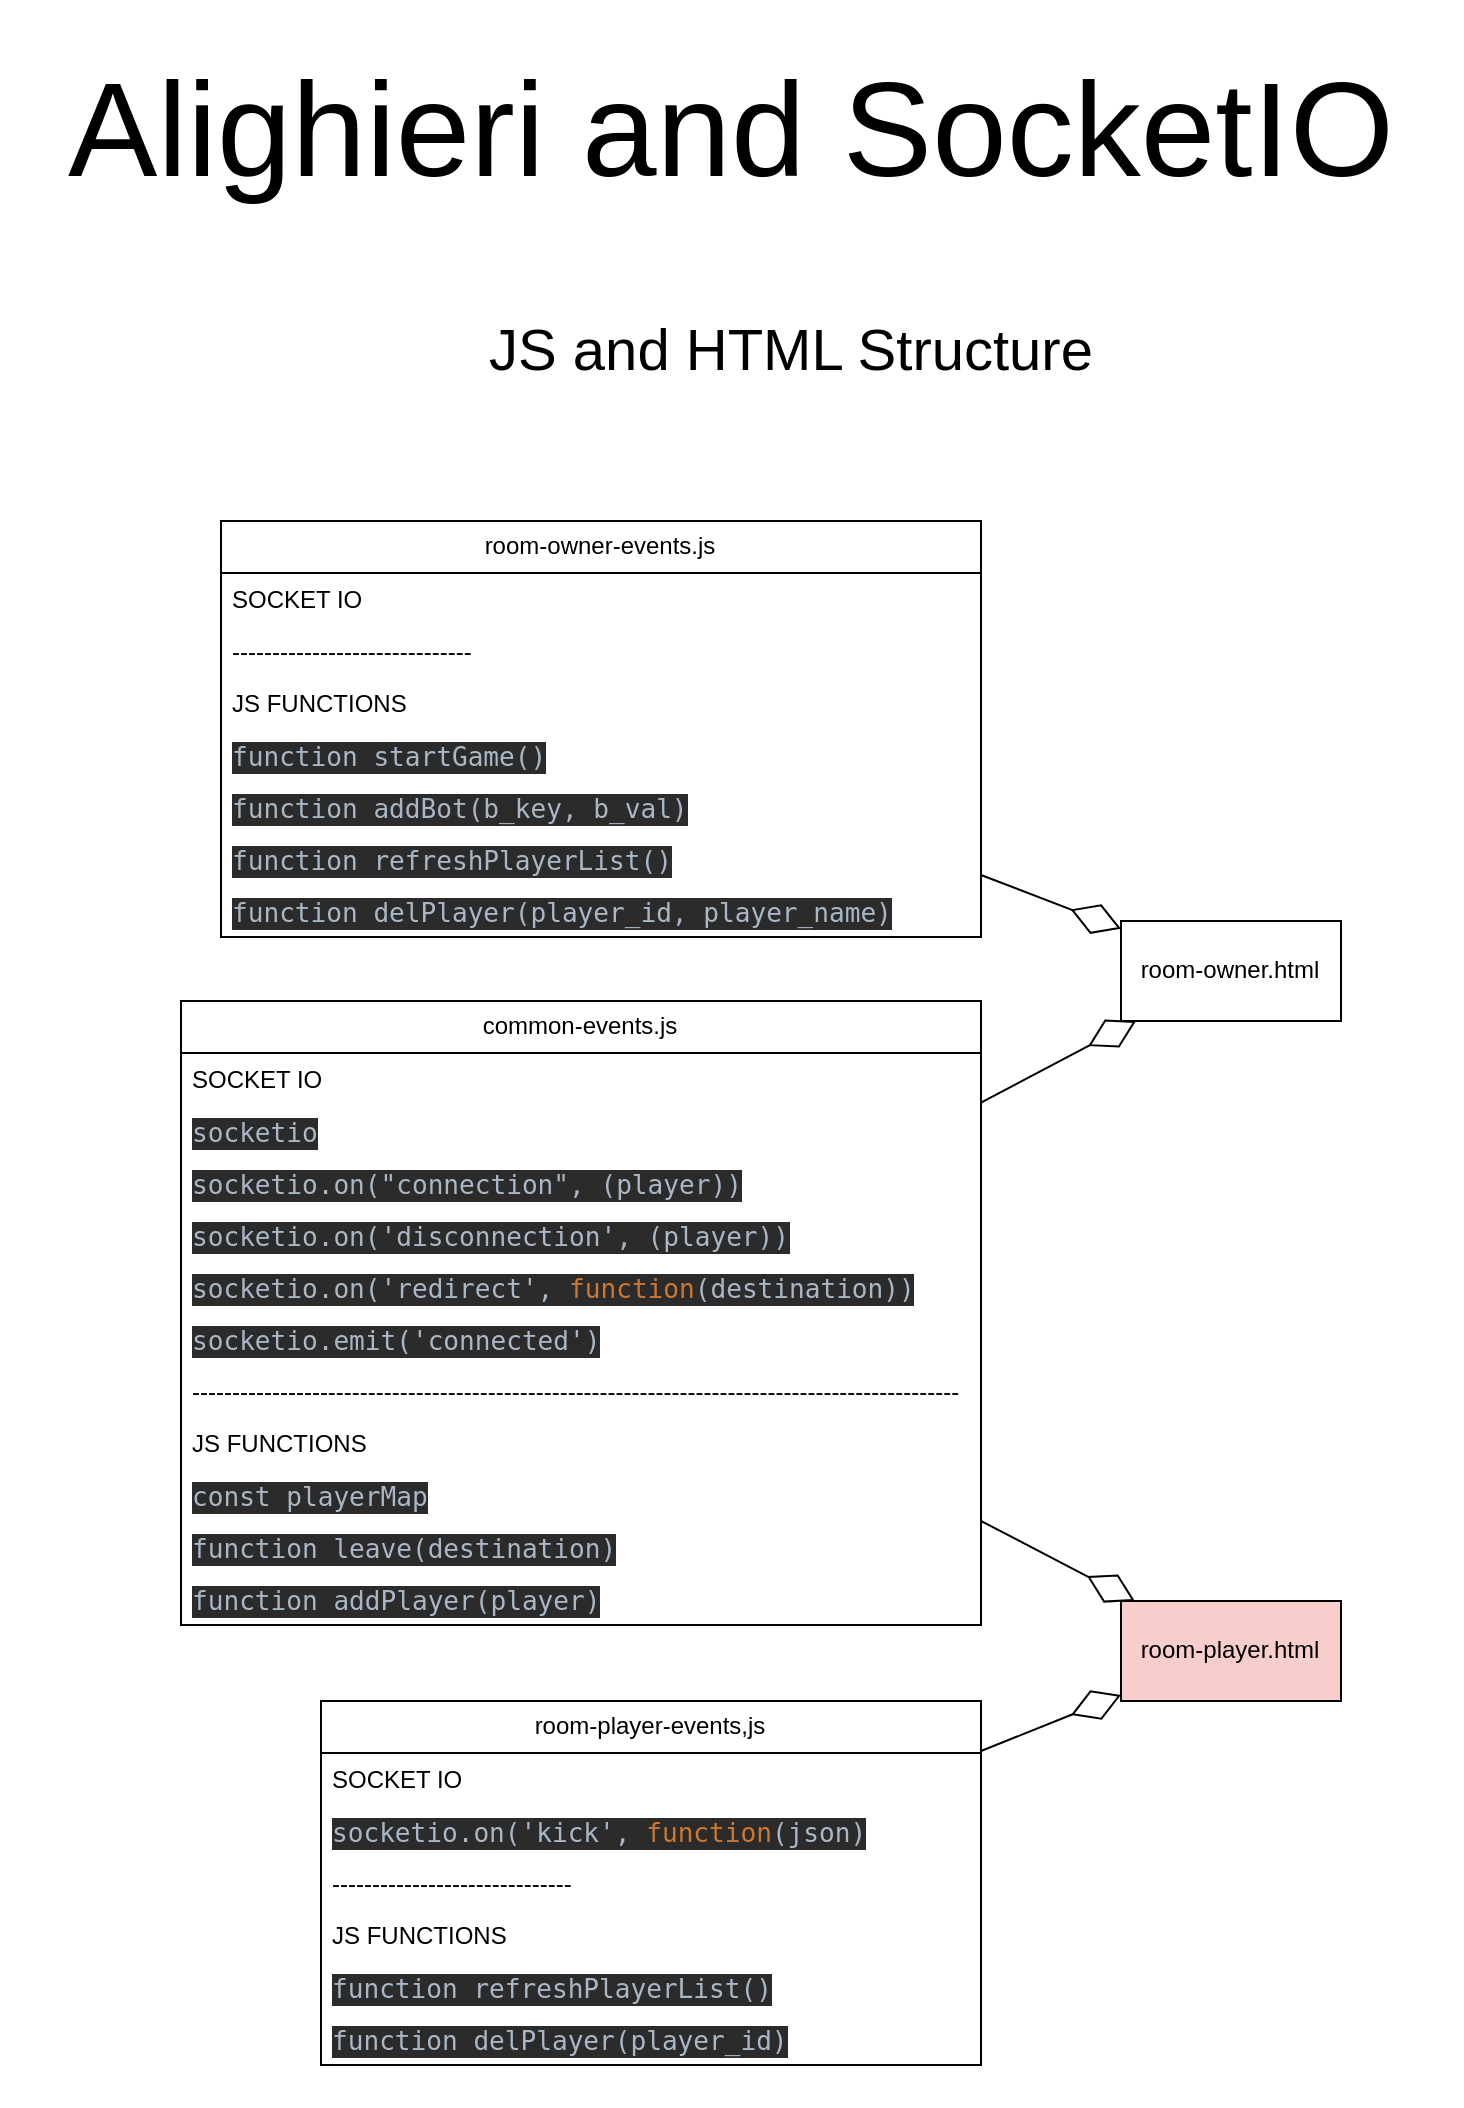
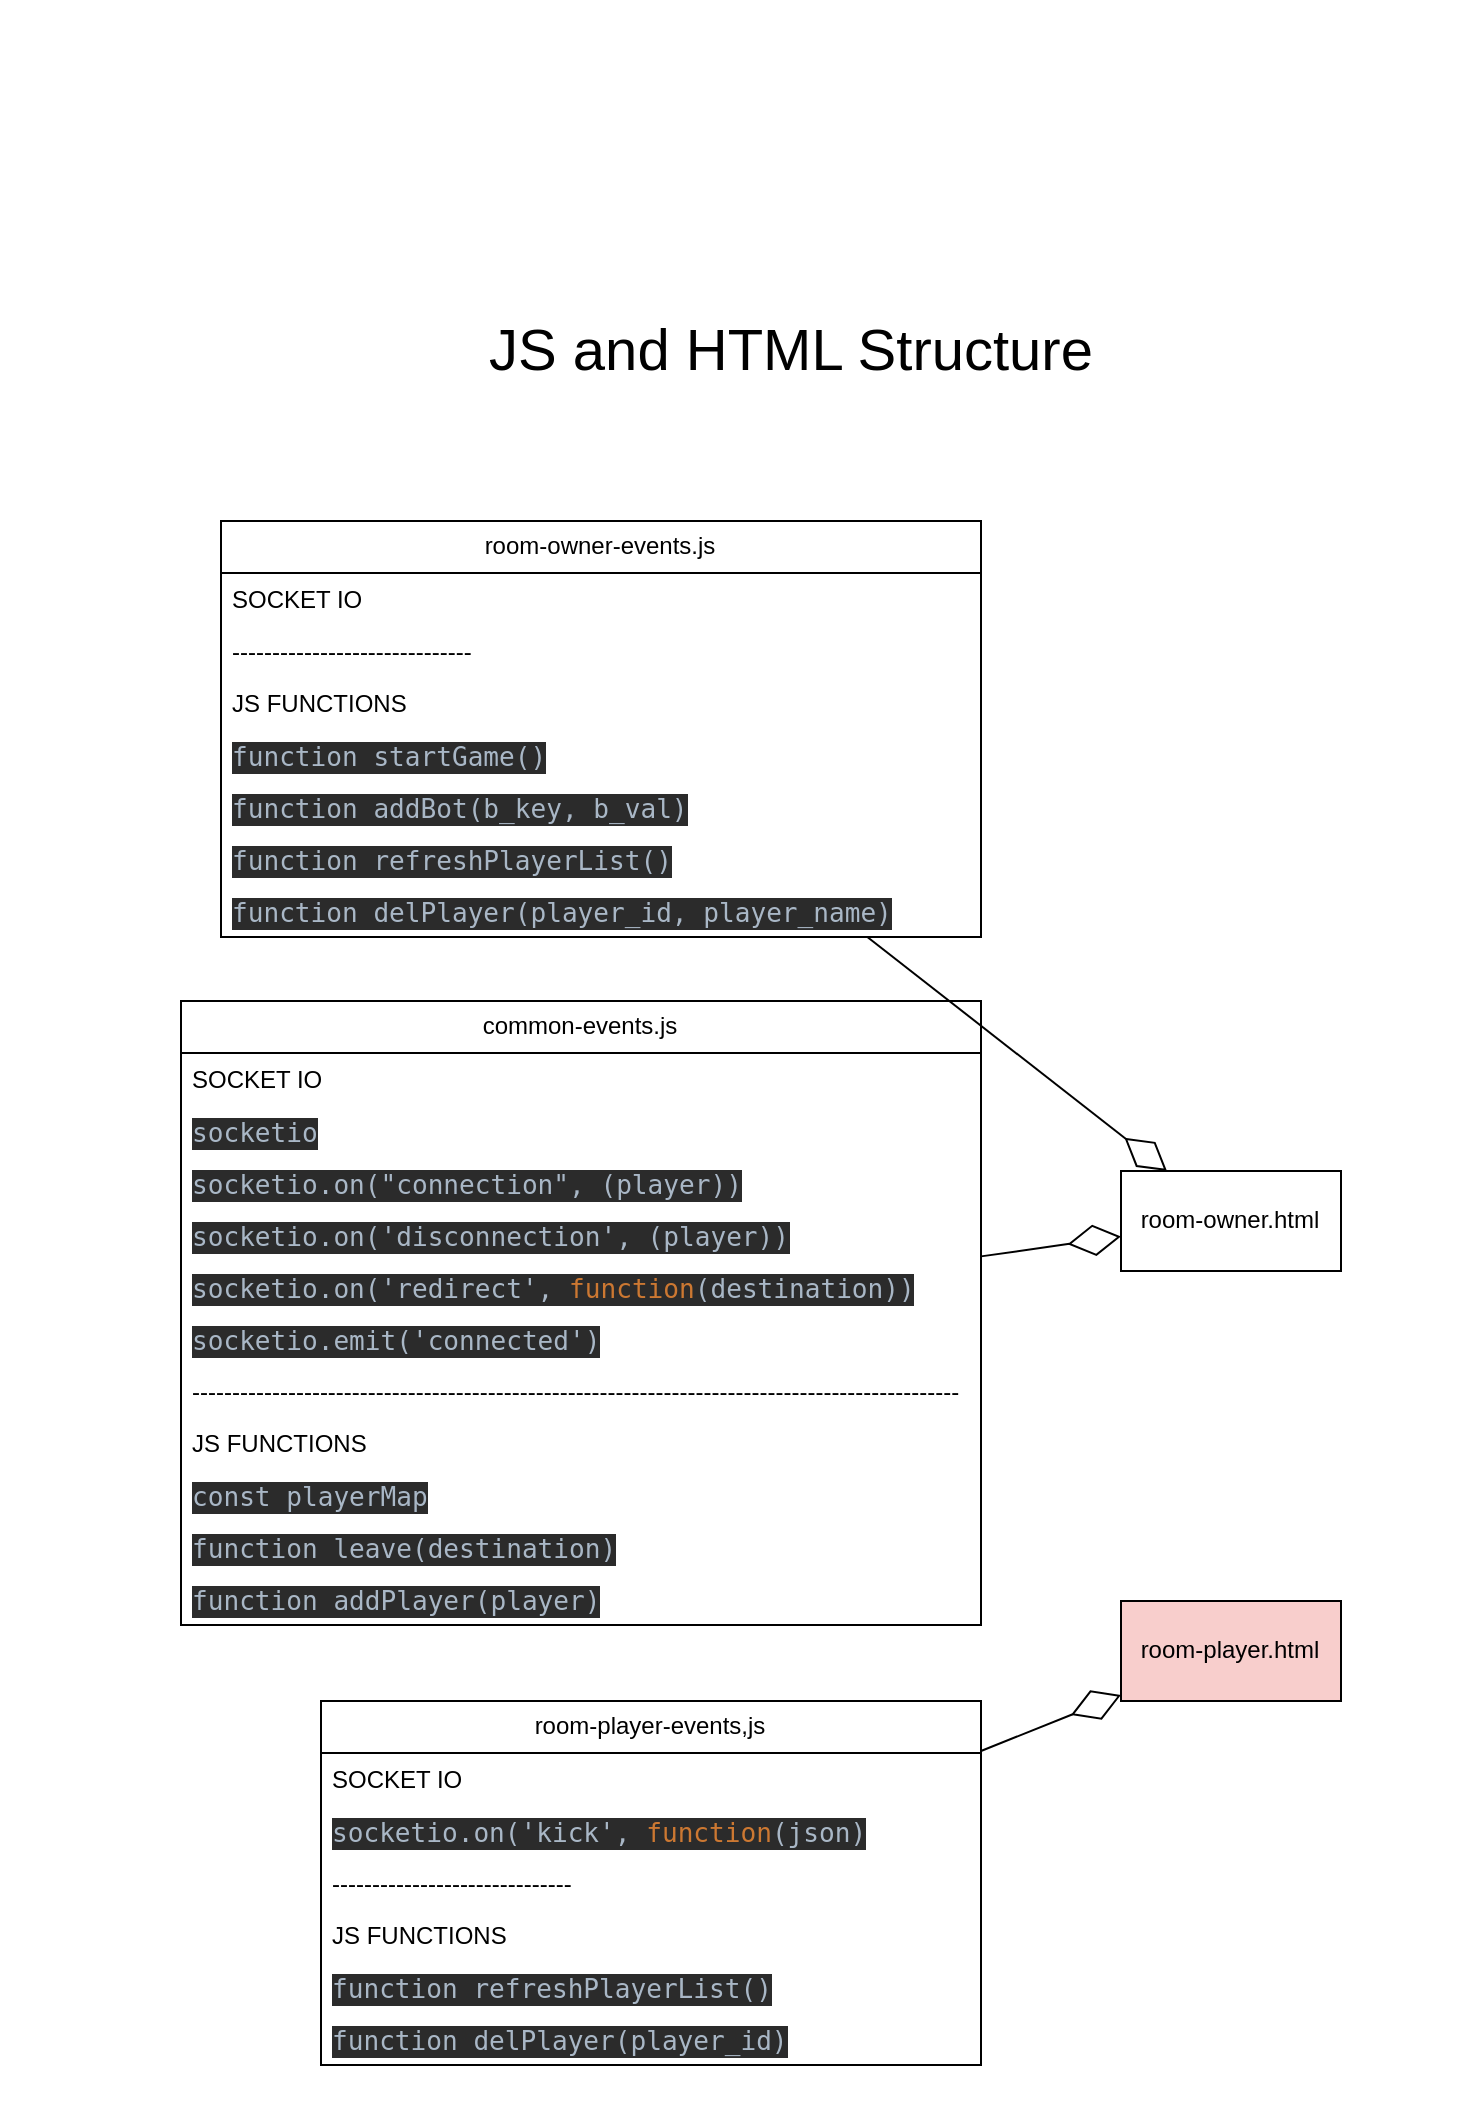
node "Alighieri and SocketIO": removed
node "room-owner.html": moved (1231, 971) -> (1231, 1221)
edge "common-events.js" -> "room-player.html": removed
